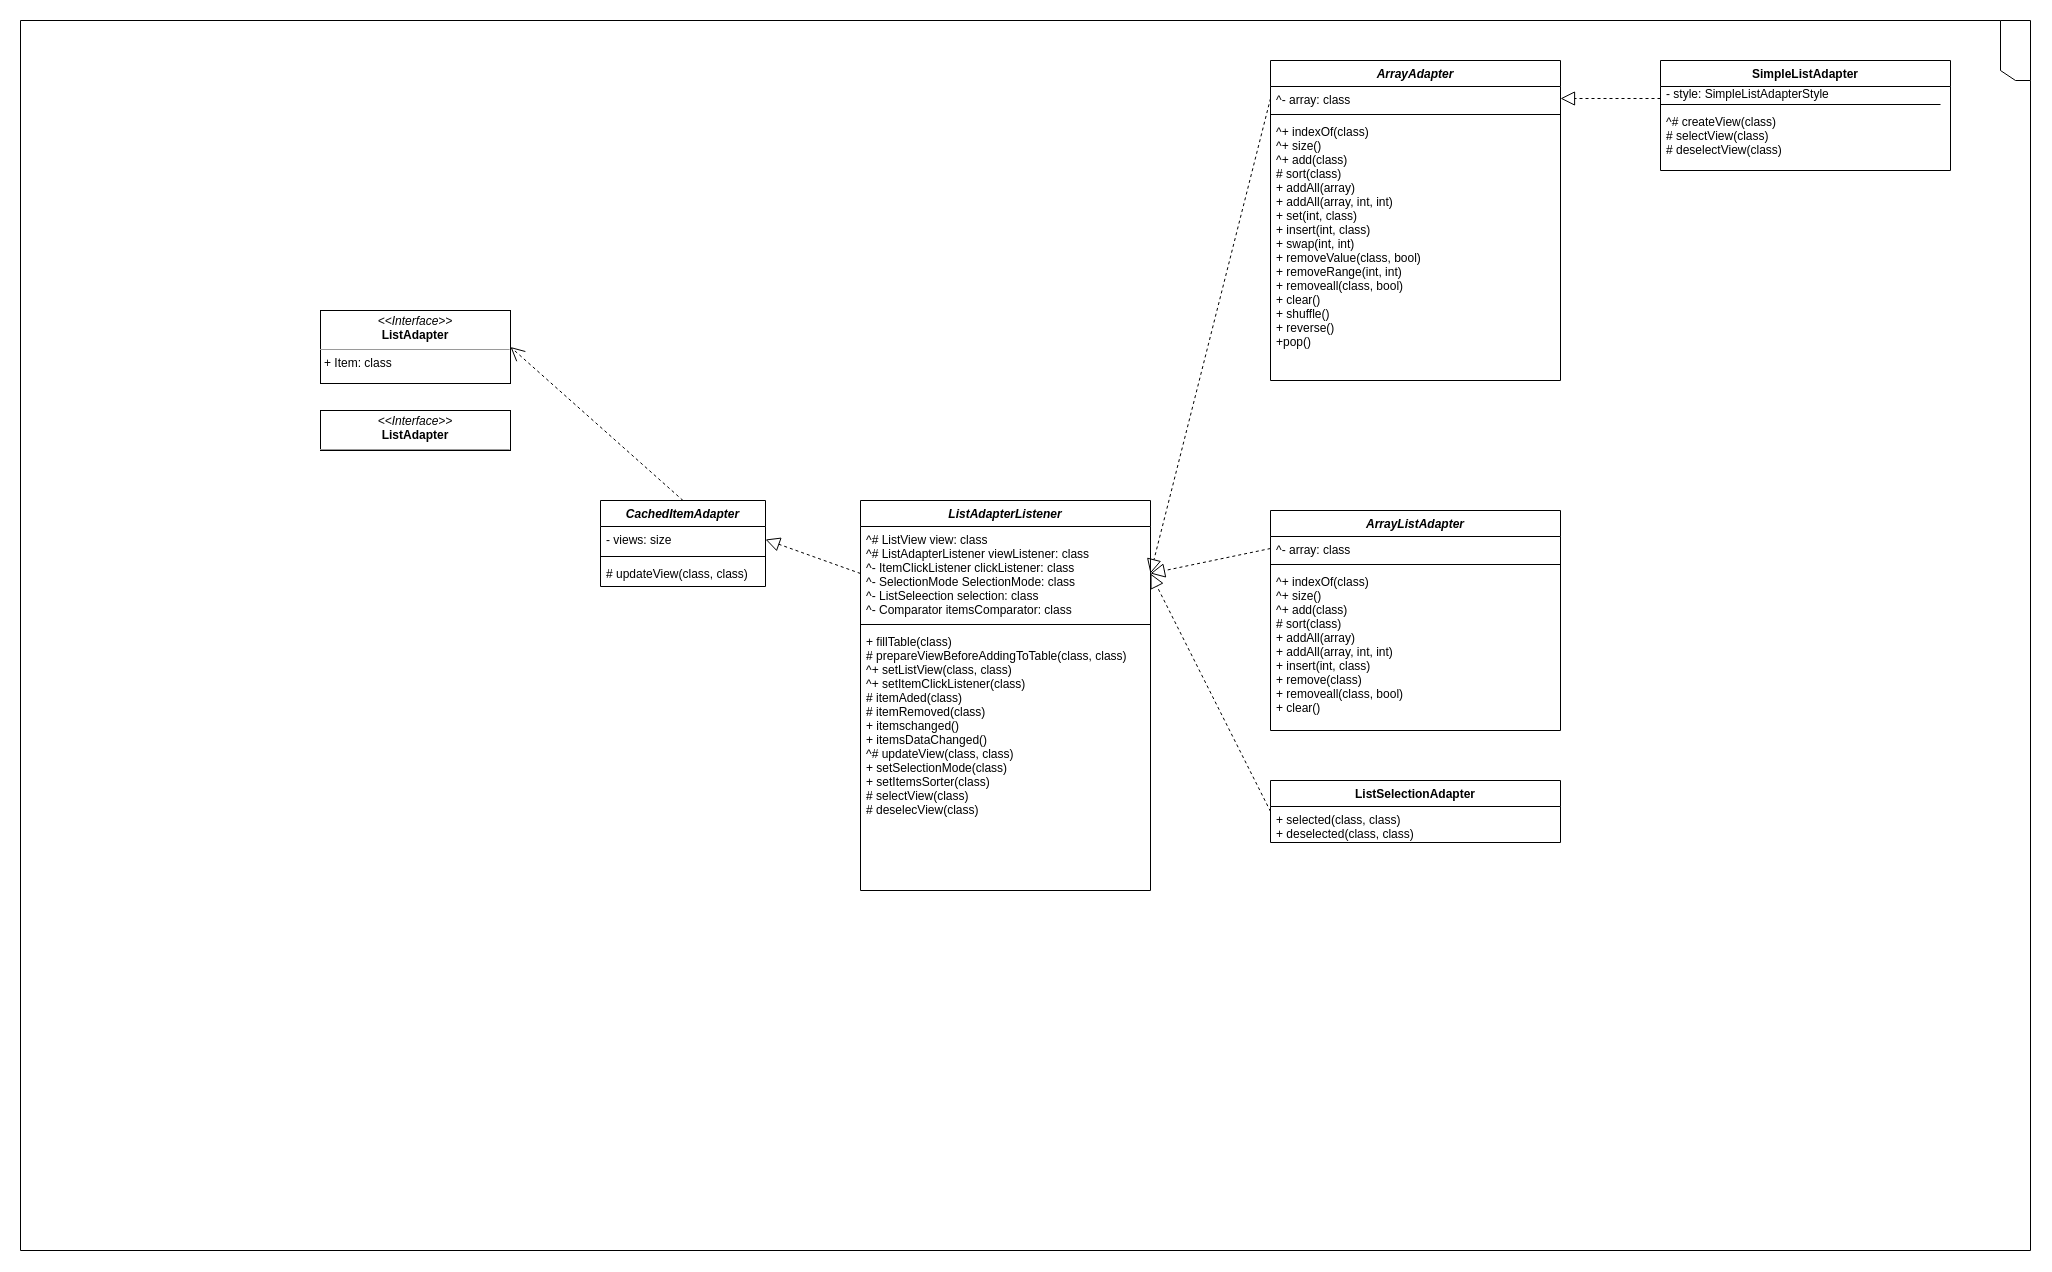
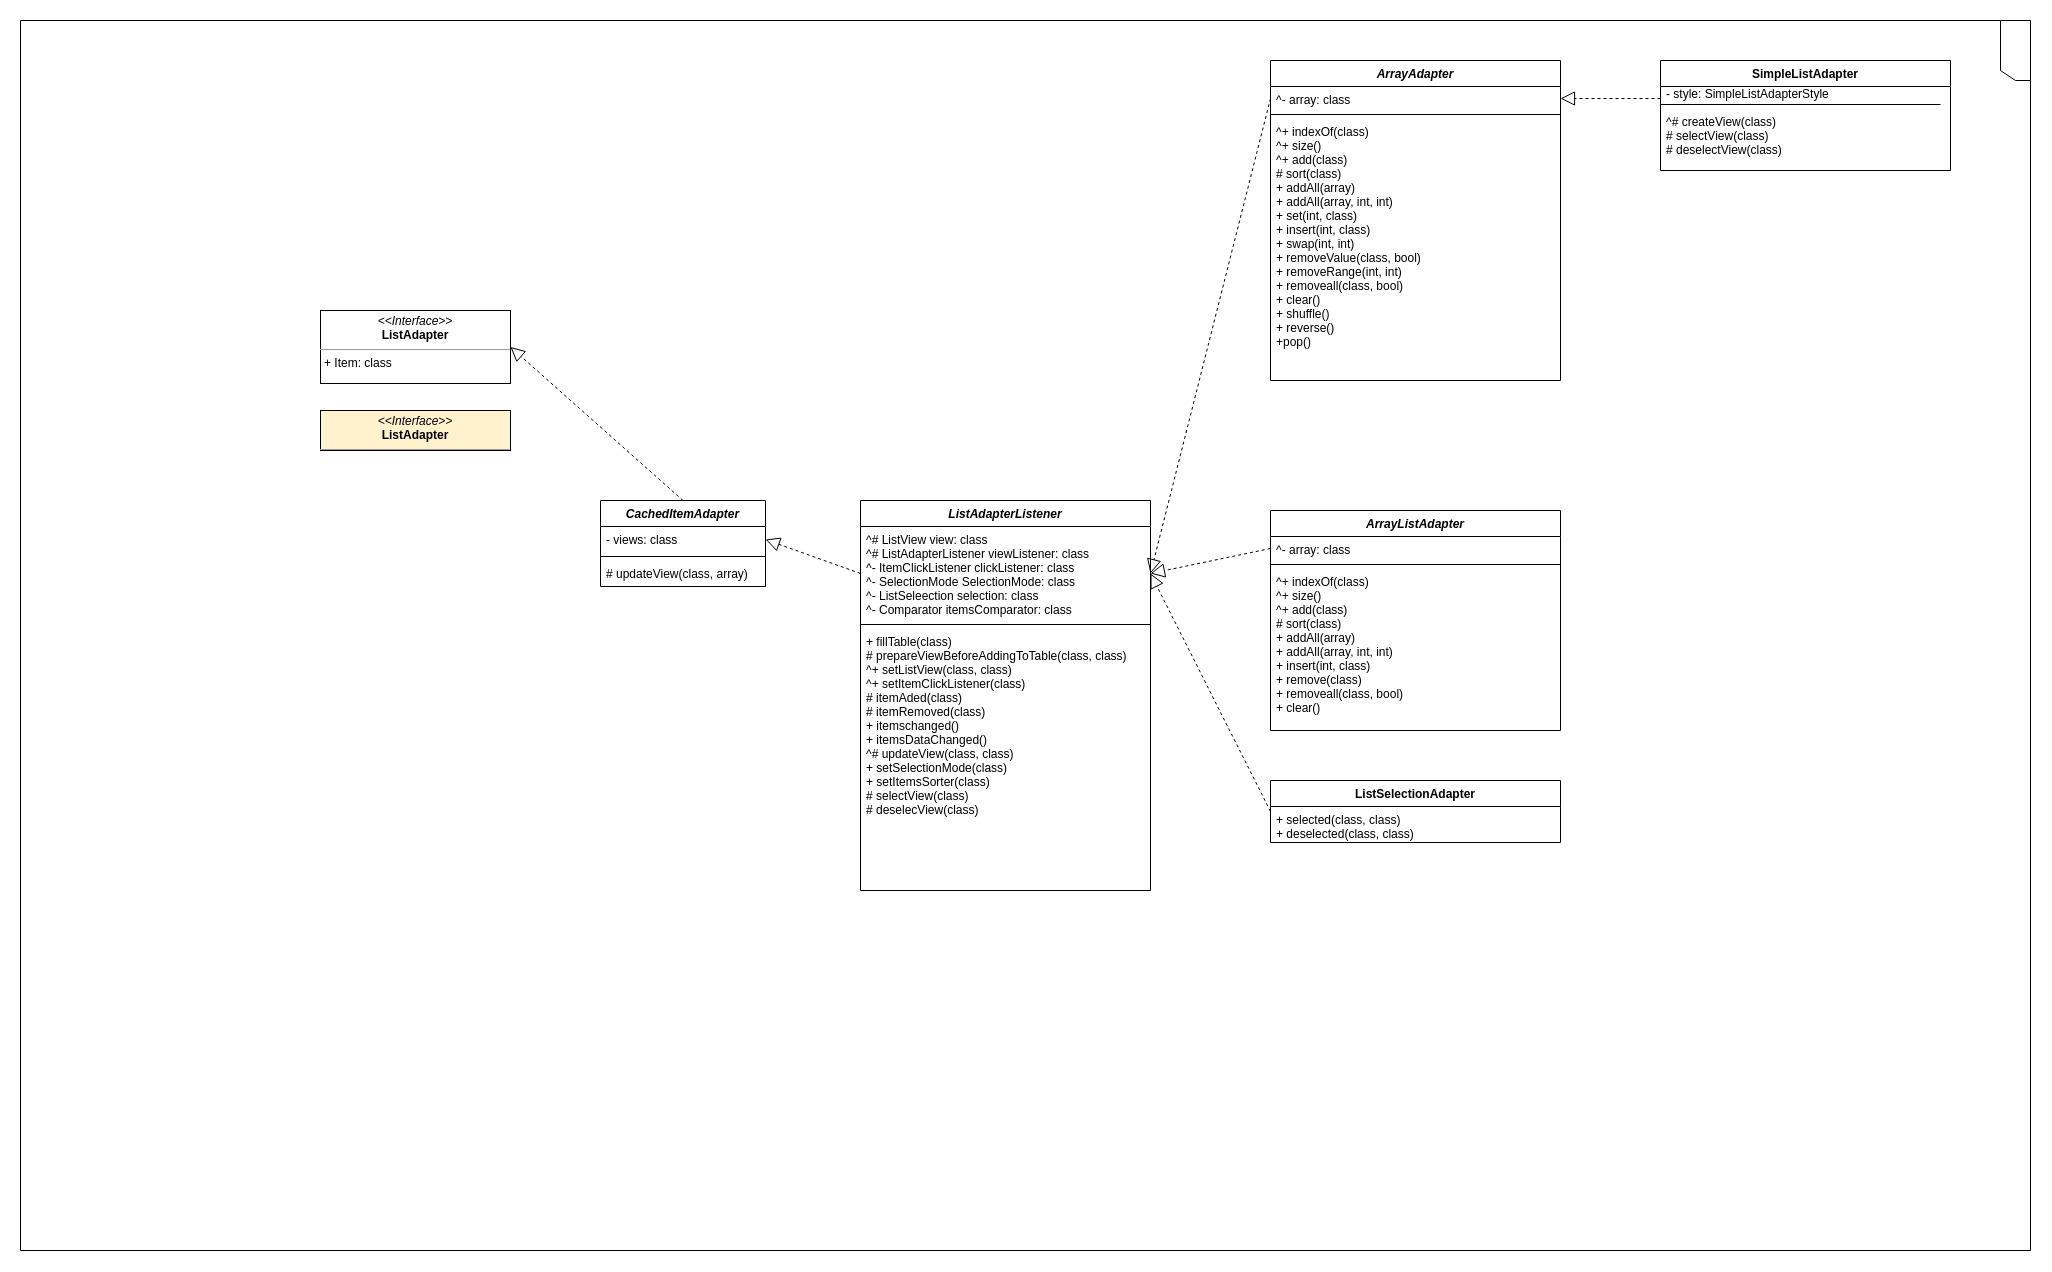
edge "CachedItemAdapter" -> "<<Interface>> ListAdapter + Item: class": arrowhead open -> block
node "<<Interface>> ListAdapter": fillcolor #ffffff -> #fff2cc
node "- views: size": label "- views: size" -> "- views: class"
node "# updateView(class, class)": label "# updateView(class, class)" -> "# updateView(class, array)"
